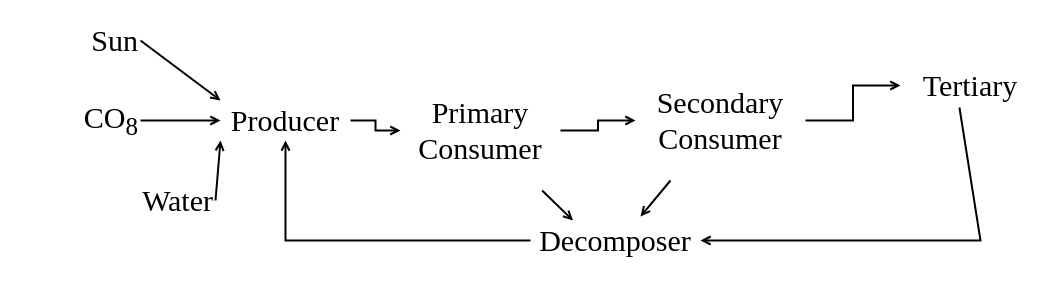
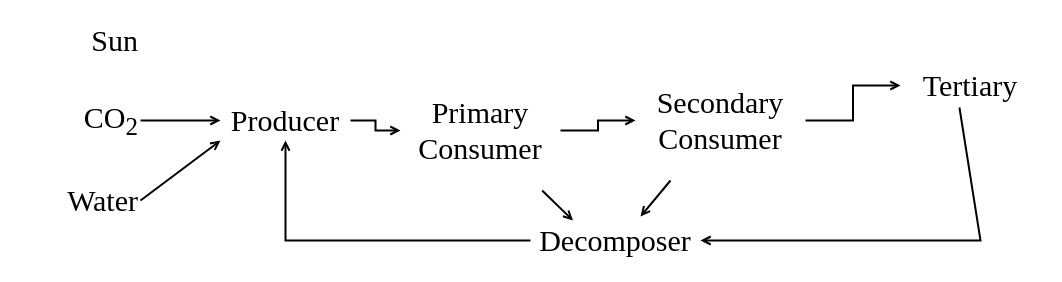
edge "Sun" -> "Producer": removed
node "CO8": label "CO8" -> "CO2"
node "Water": moved (156, 201) -> (81, 201)
